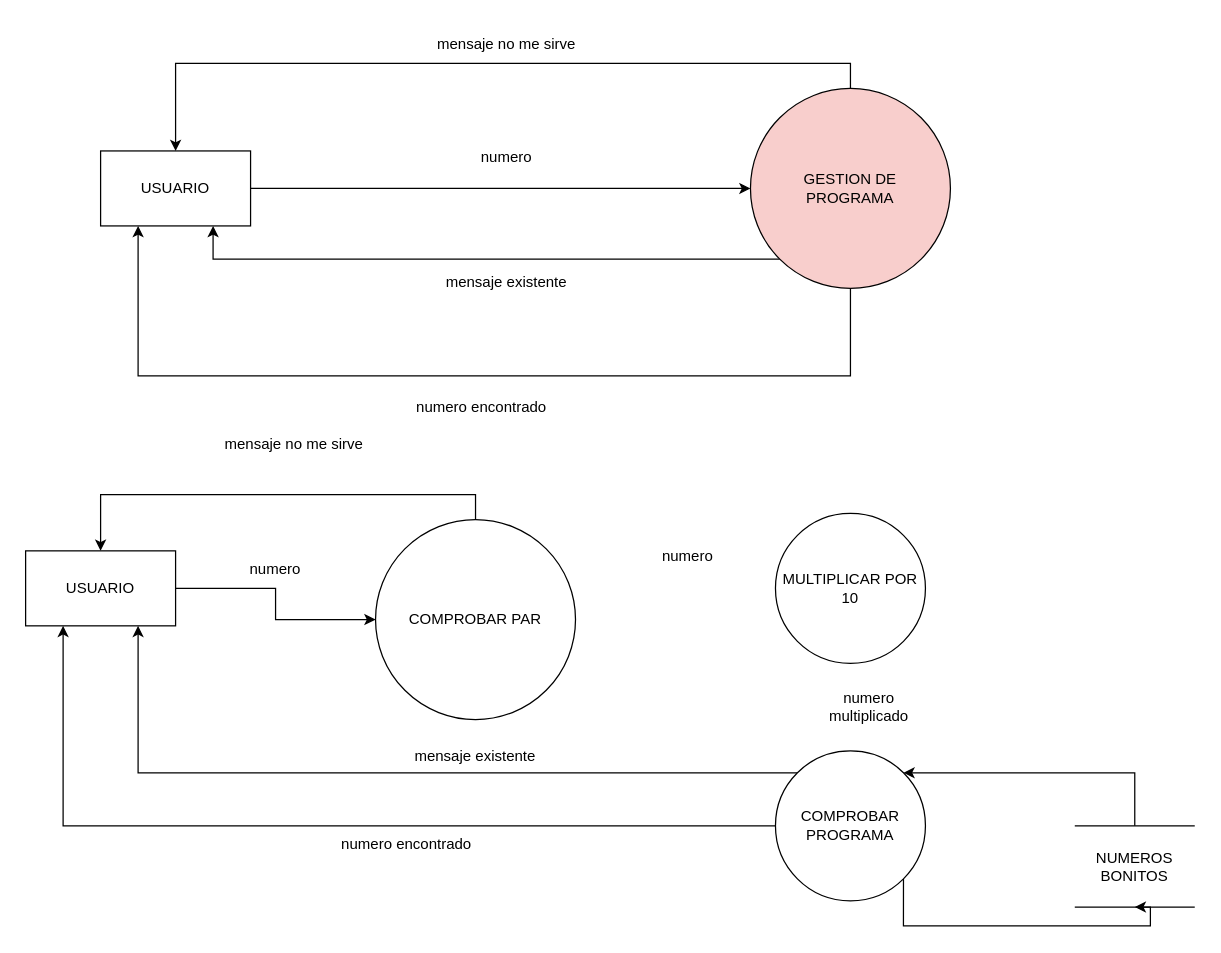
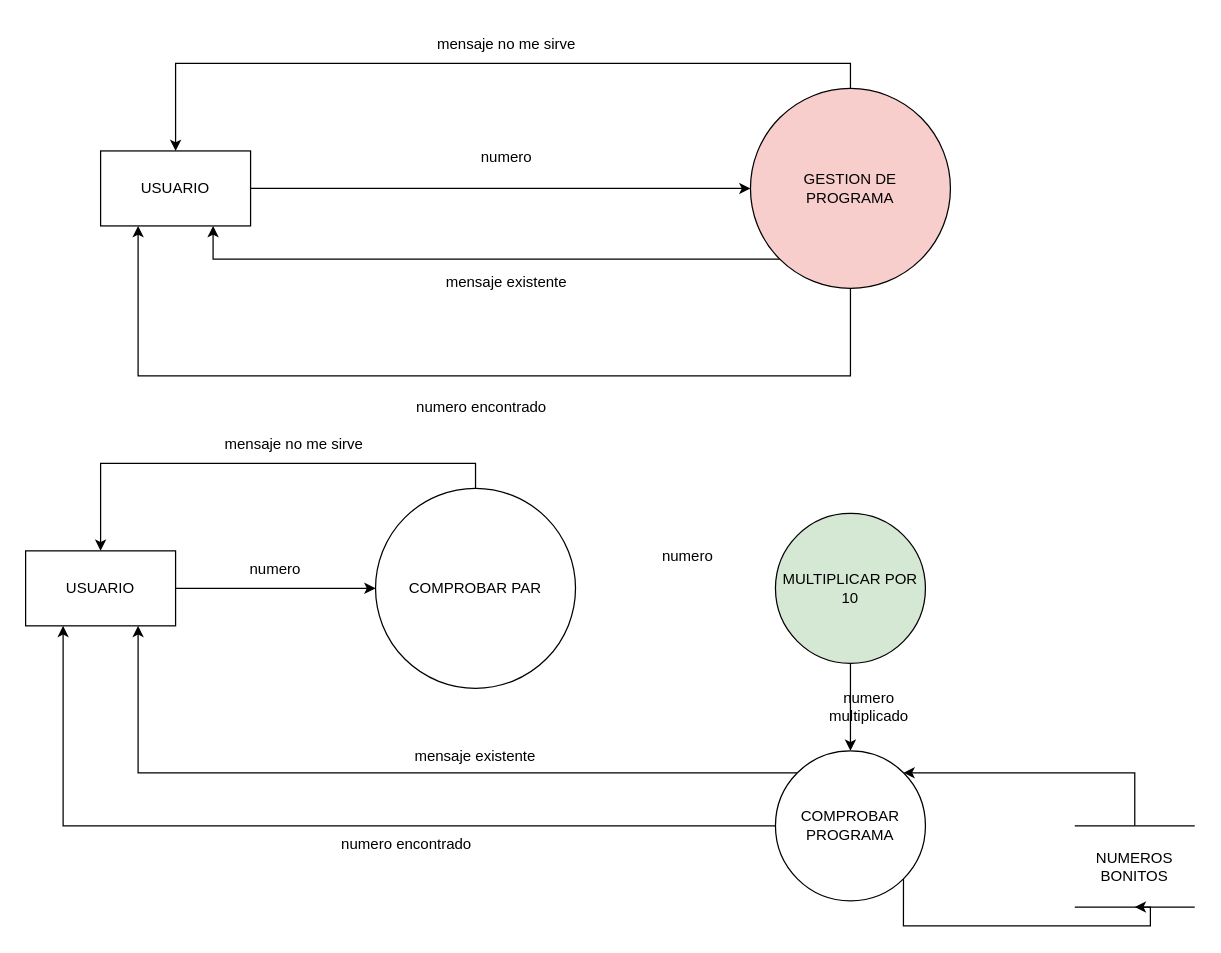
node "MULTIPLICAR POR 10": fillcolor #ffffff -> #d5e8d4
node "COMPROBAR PAR": moved (476, 619) -> (476, 588)
edge "MULTIPLICAR POR 10" -> "COMPROBAR PROGRAMA": added
